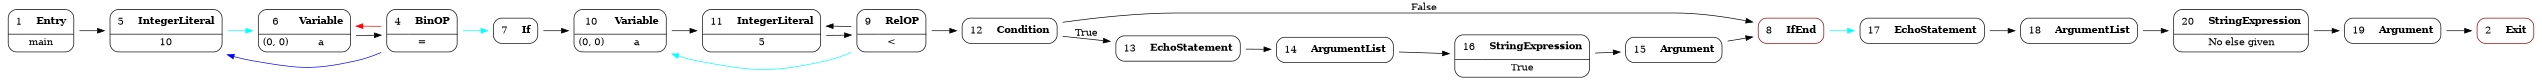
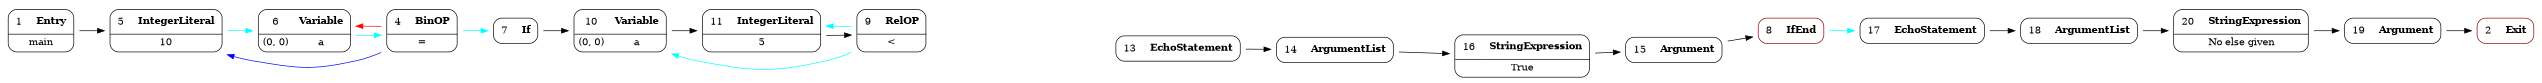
edge "9" -> "11": color black -> cyan
node "12": removed
edge "6" -> "4": color black -> cyan
